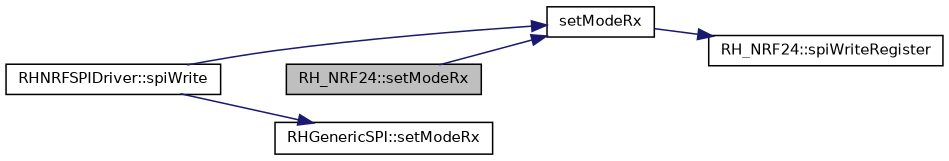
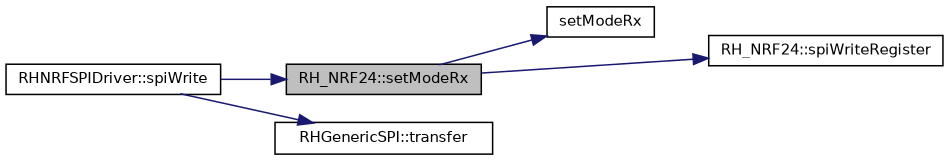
edge "setModeRx" -> "RH_NRF24::spiWriteRegister": now "RH_NRF24::setModeRx" -> "RH_NRF24::spiWriteRegister"
edge "RHNRFSPIDriver::spiWrite" -> "setModeRx": now "RHNRFSPIDriver::spiWrite" -> "RH_NRF24::setModeRx"
node "RHGenericSPI::setModeRx": label "RHGenericSPI::setModeRx" -> "RHGenericSPI::transfer"
